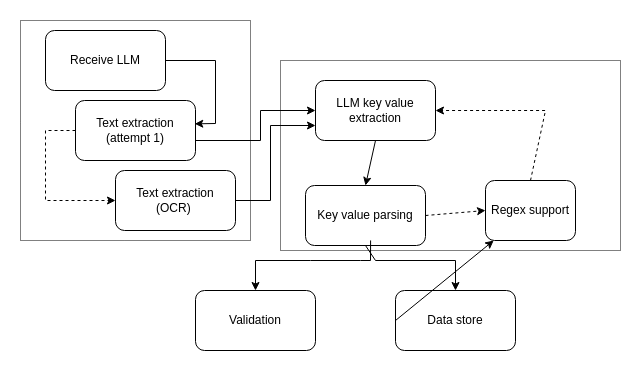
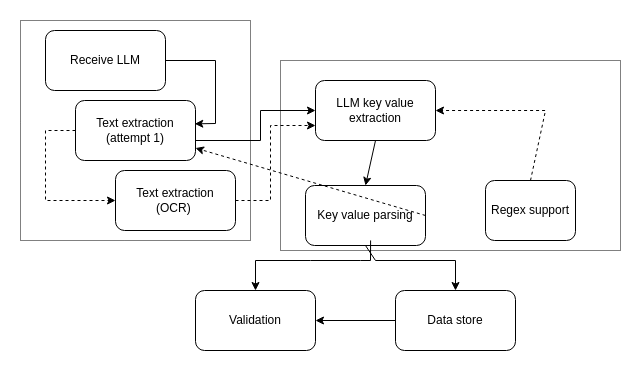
edge "Text extraction (OCR)" -> "LLM key value extraction": style solid -> dashed
edge "Key value parsing" -> "Regex support": now "Key value parsing" -> "Text extraction (attempt 1)"
edge "Data store" -> "Regex support": now "Data store" -> "Validation"
